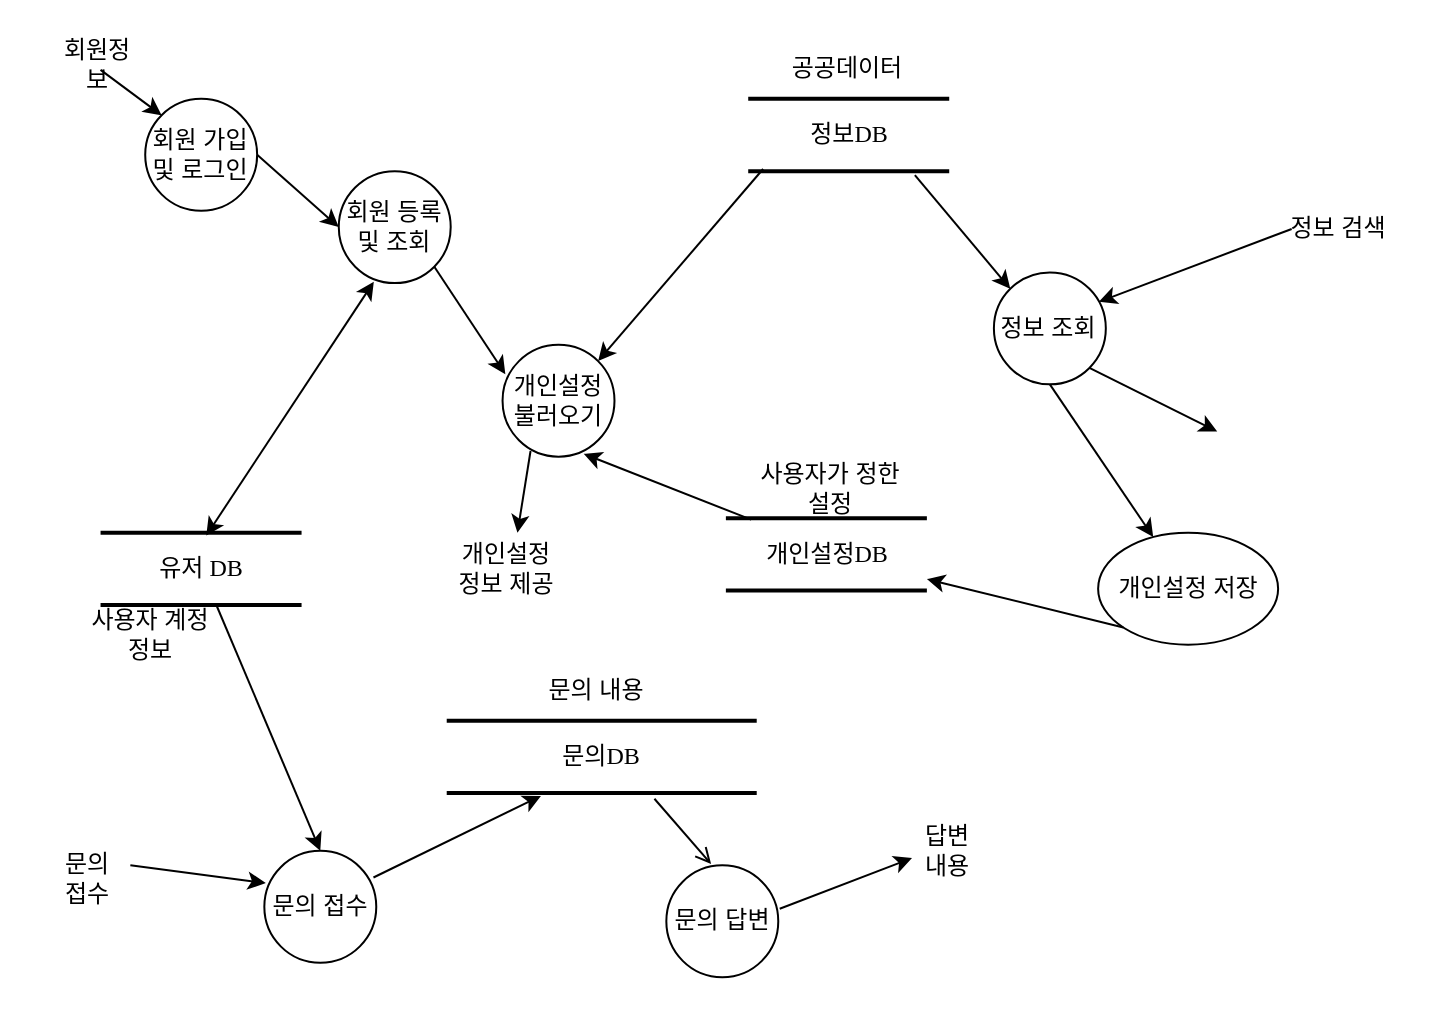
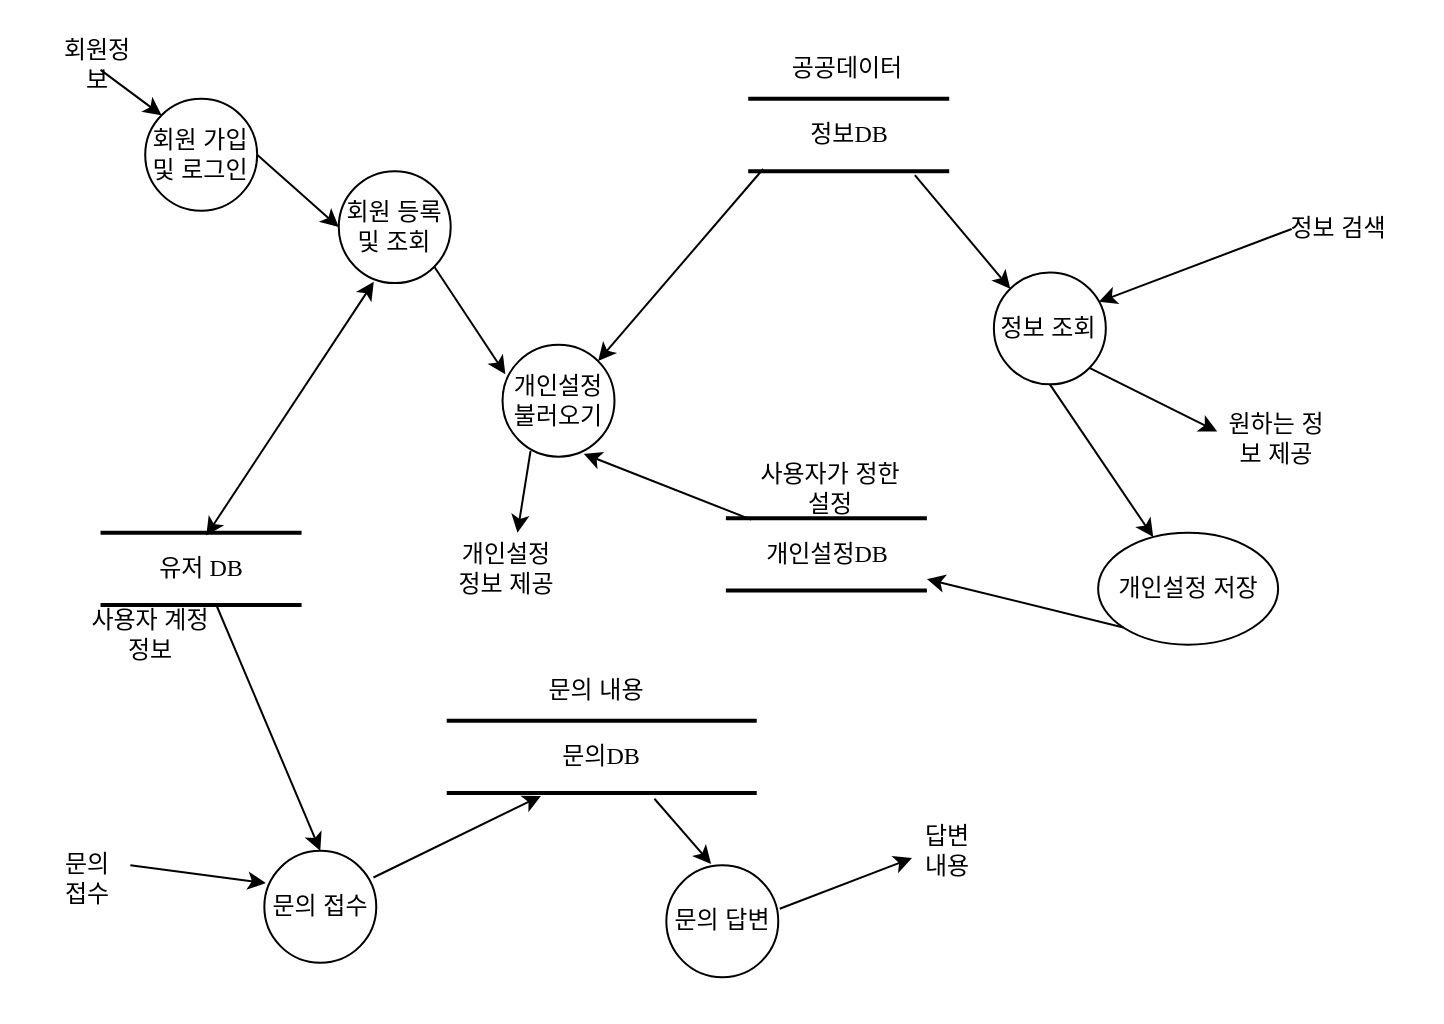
node "원하는 정보 제공": added
edge "문의DB" -> "문의 답변": arrowhead open -> classic
